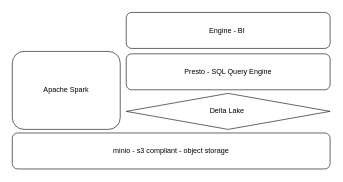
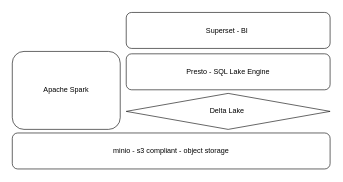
node "Engine - BI": label "Engine - BI" -> "Superset - BI"
node "Presto - SQL Query Engine": label "Presto - SQL Query Engine" -> "Presto - SQL Lake Engine"
